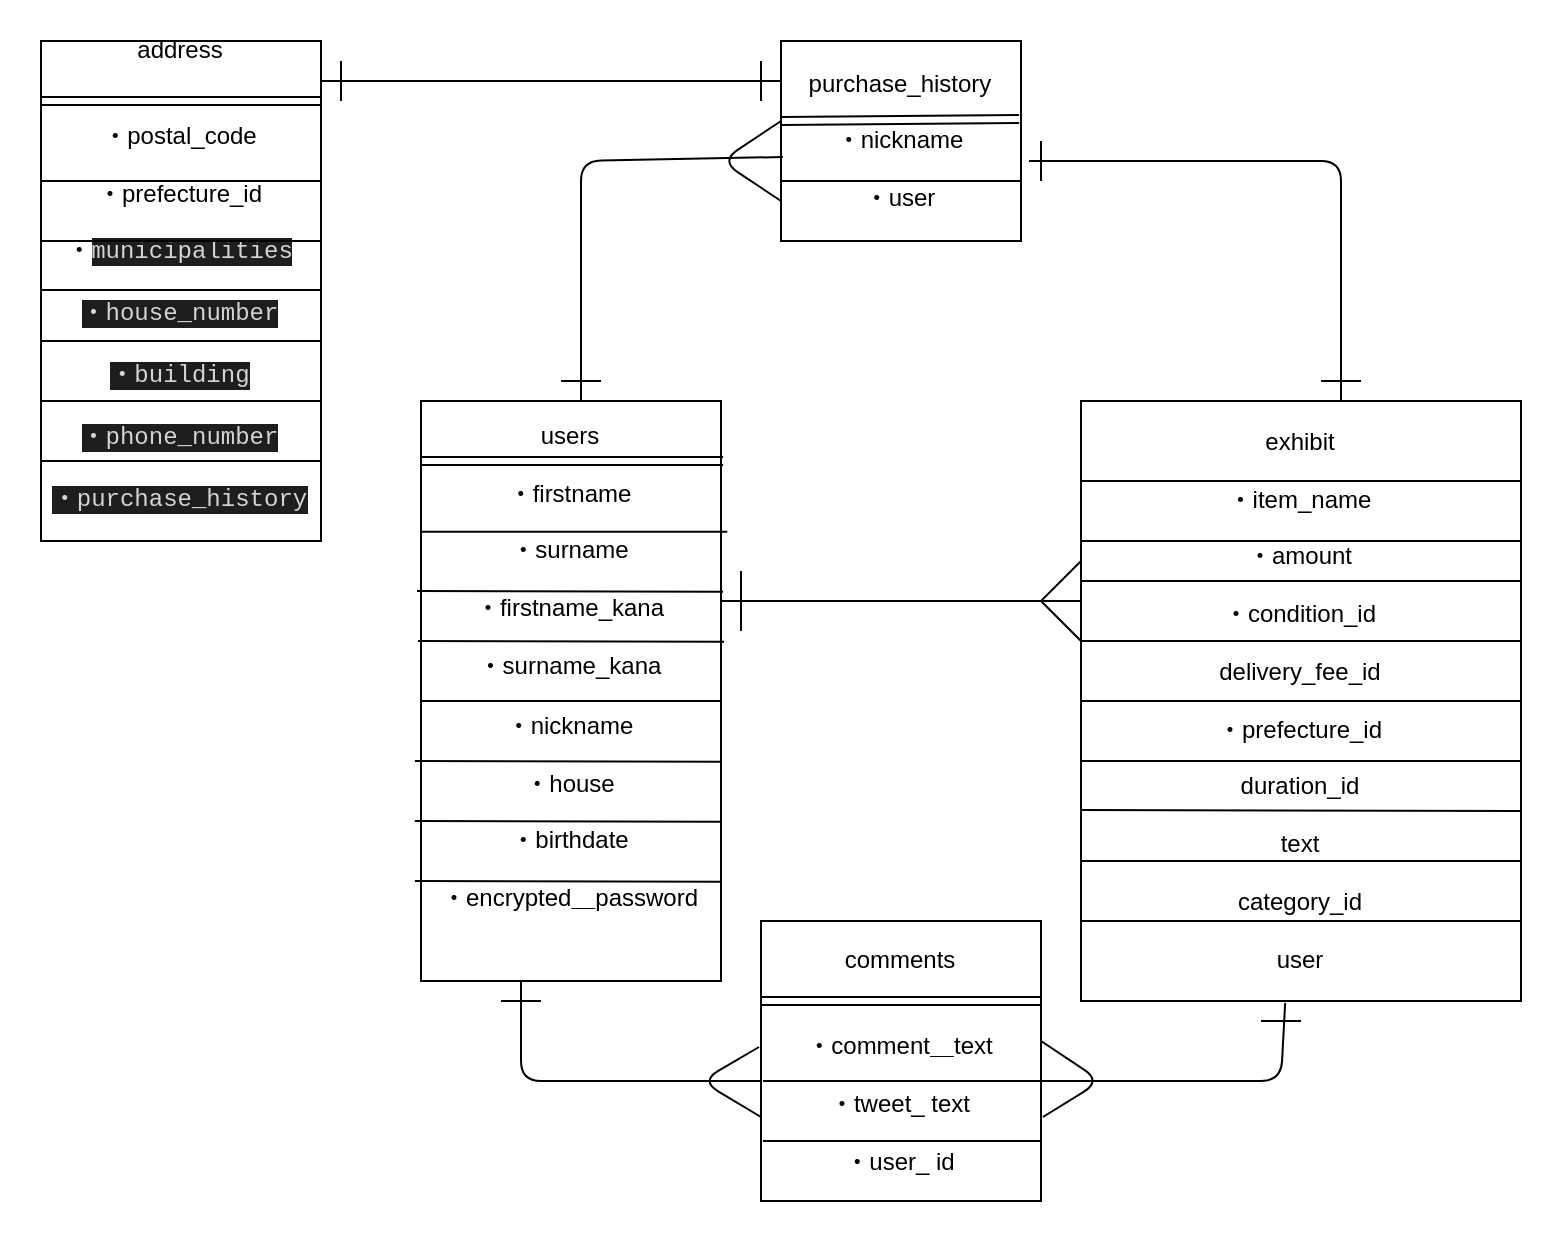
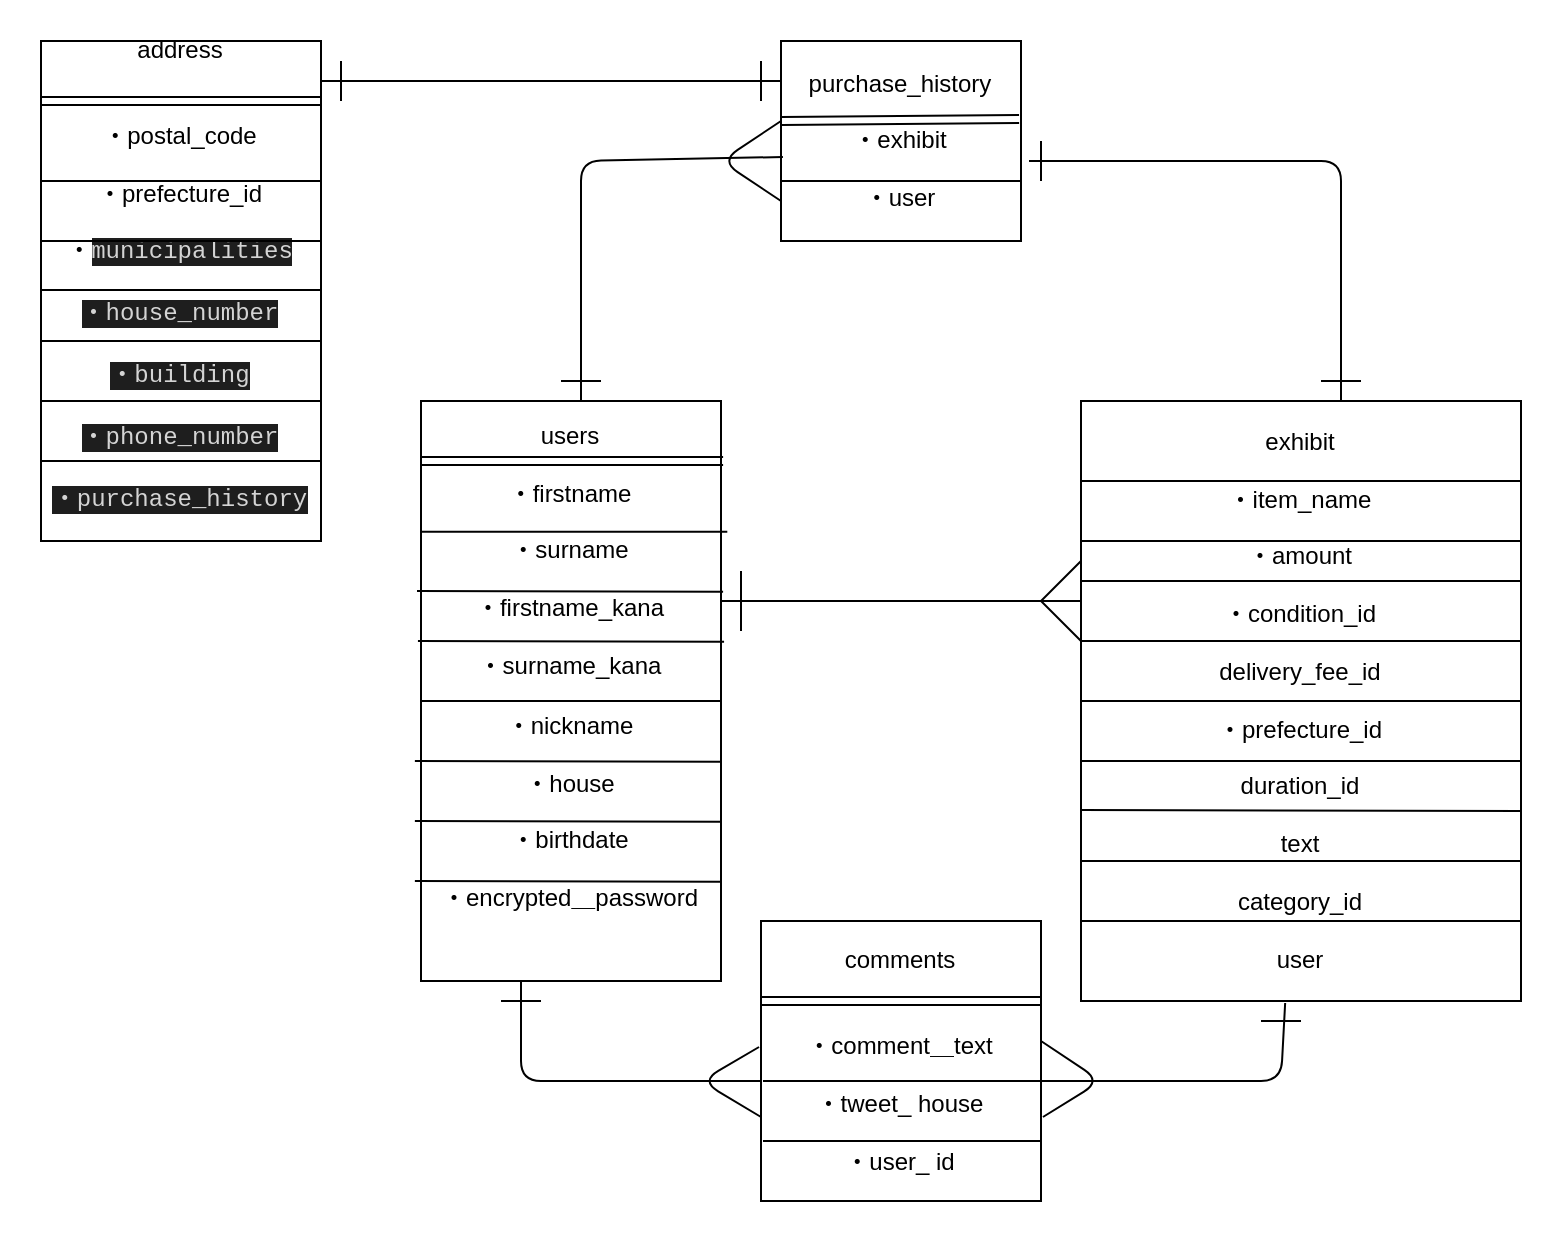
node "purchase_history ・nickname ・user": label "purchase_history ・nickname ・user" -> "purchase_history ・exhibit ・user"
node "comments ・comment＿text ・tweet_ text ・user_ id": label "comments ・comment＿text ・tweet_ text ・user_ id" -> "comments ・comment＿text ・tweet_ house ・user_ id"
